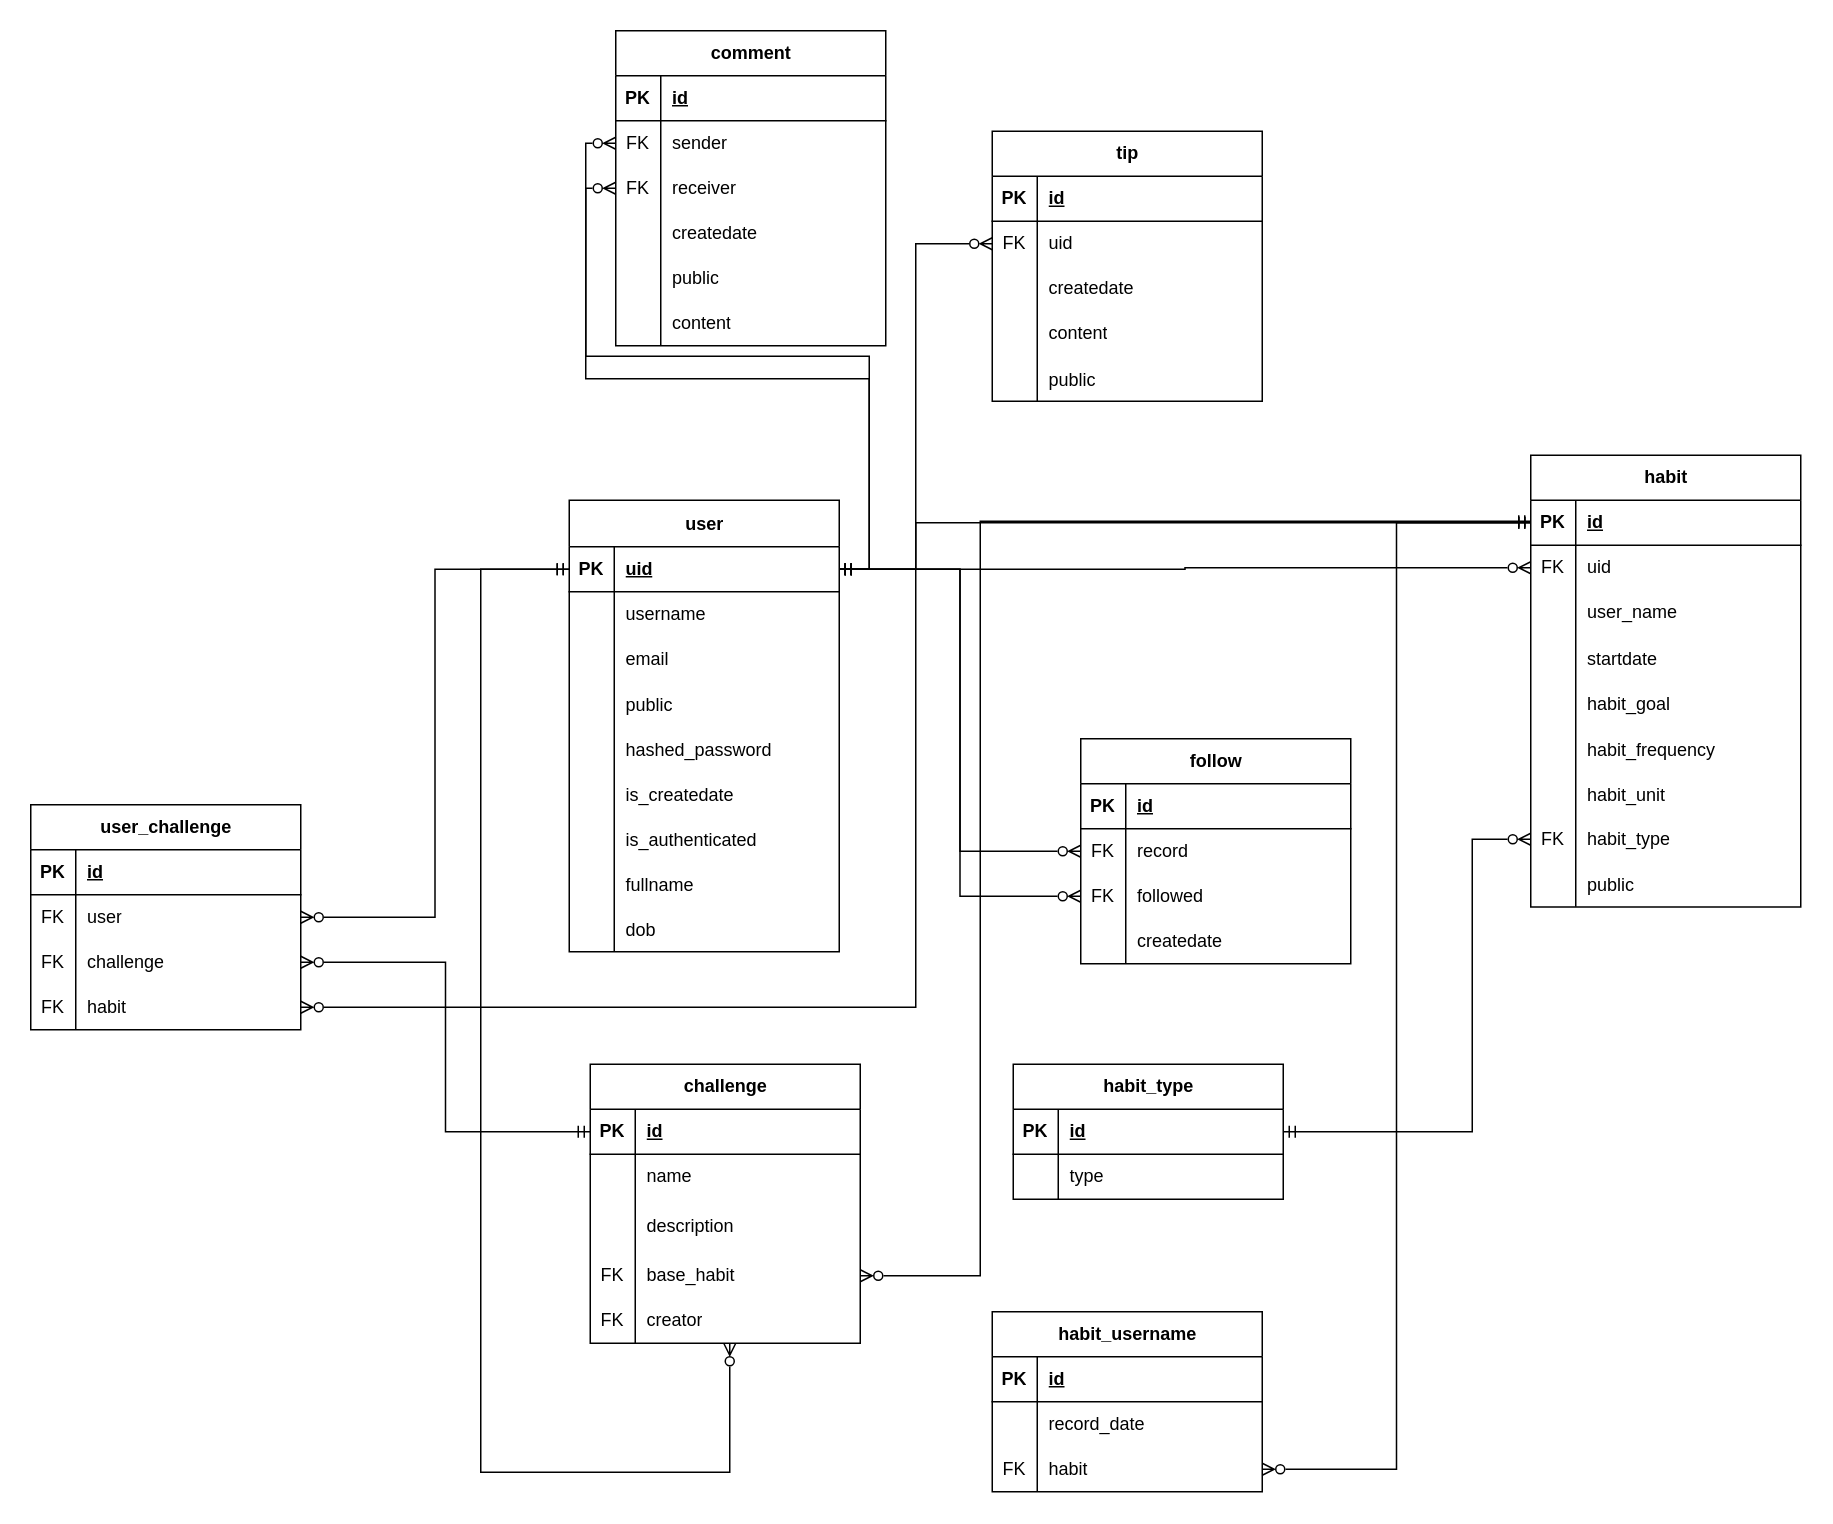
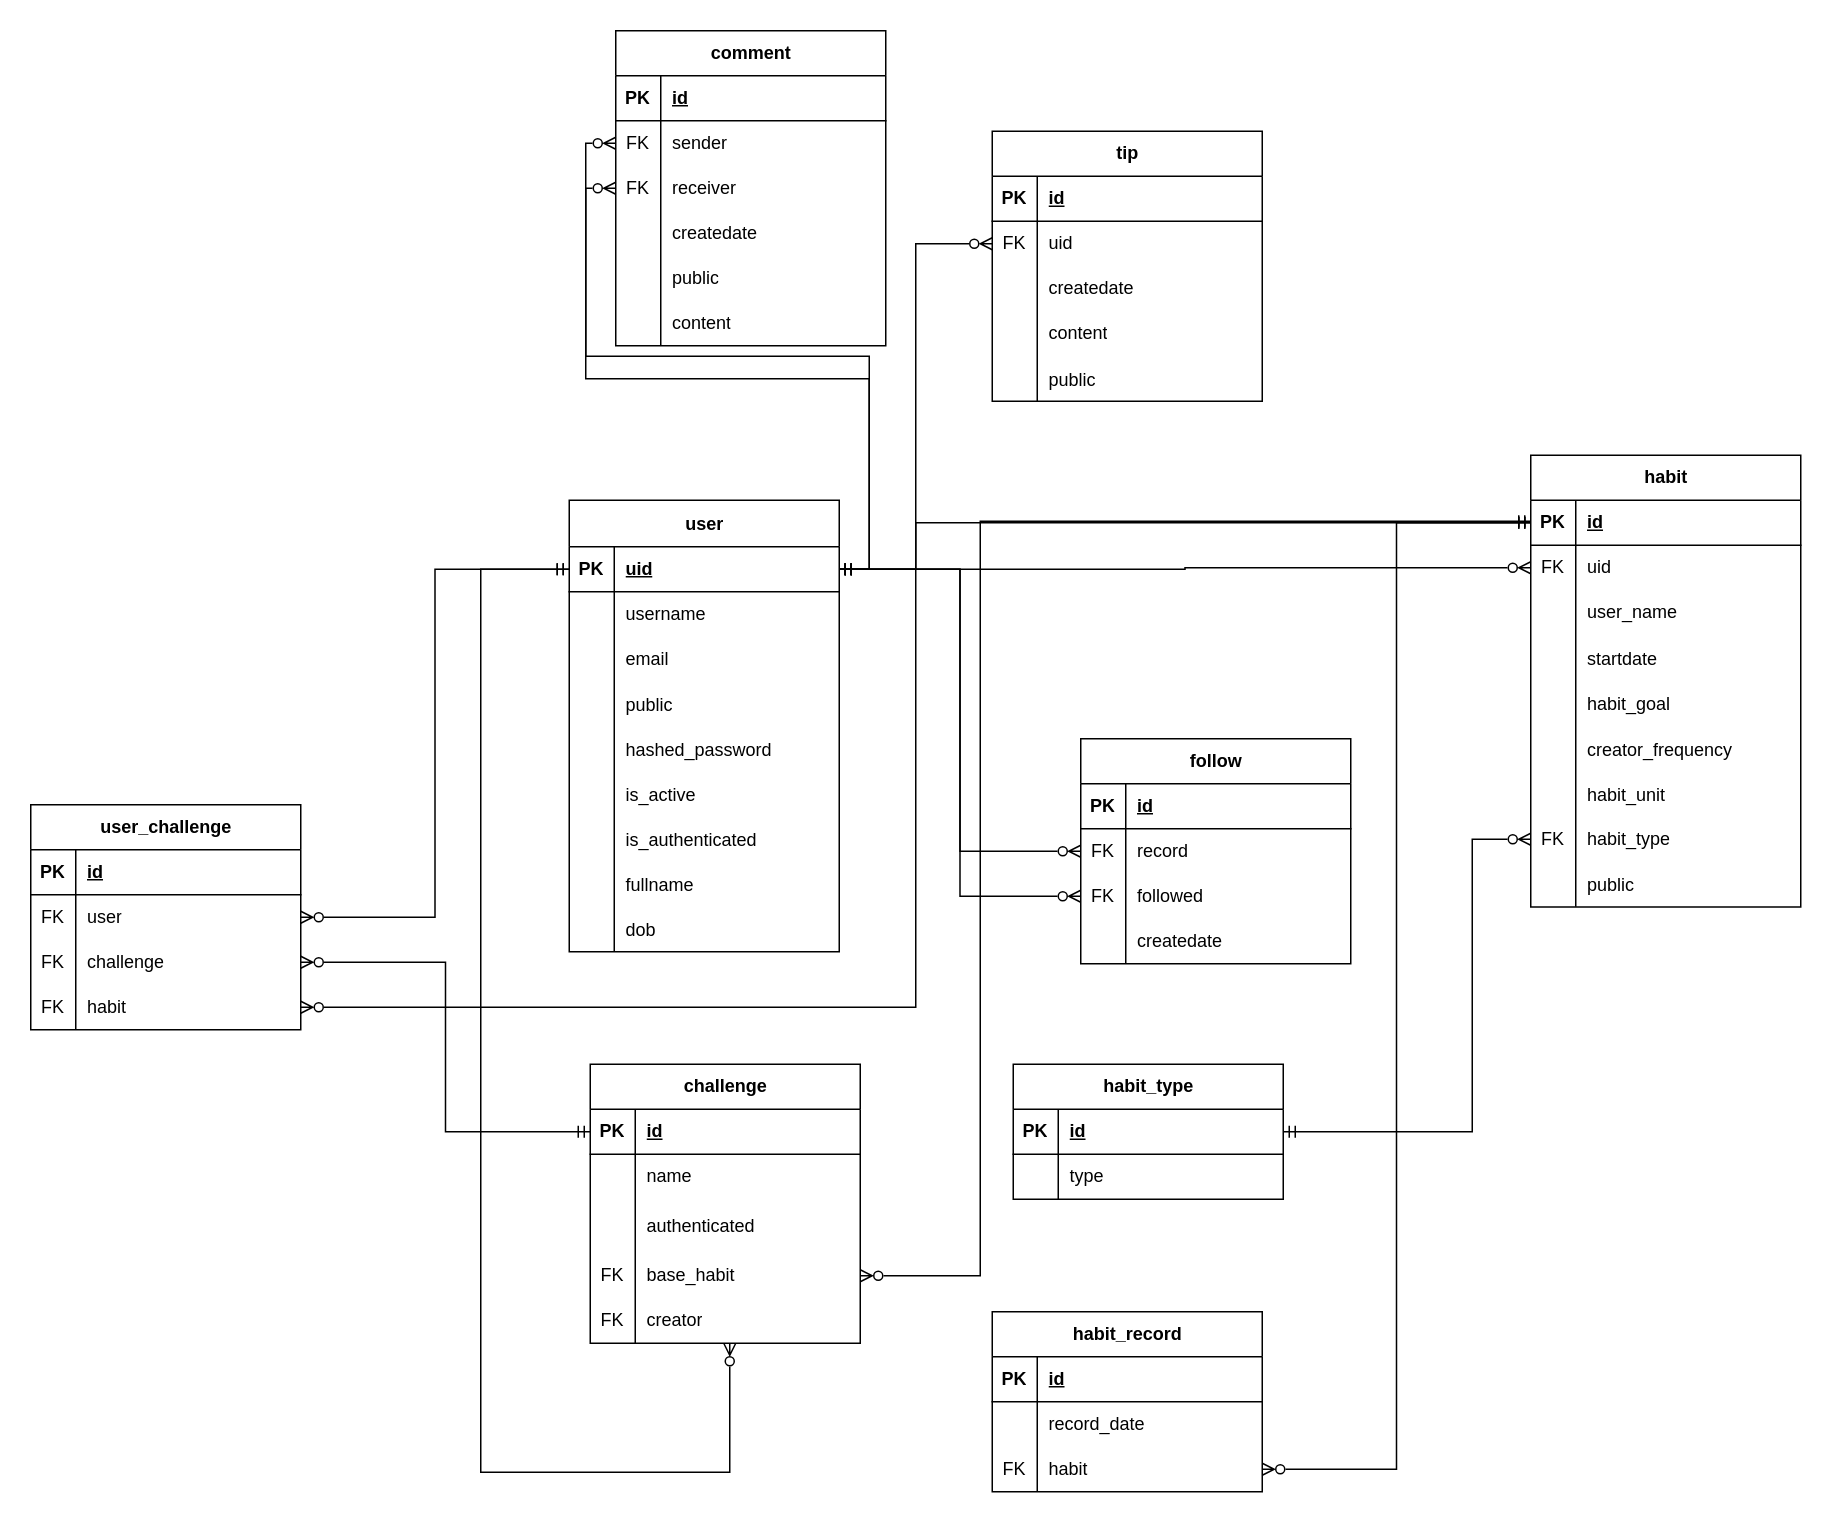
node "habit_frequency": label "habit_frequency" -> "creator_frequency"
node "is_createdate": label "is_createdate" -> "is_active"
node "description": label "description" -> "authenticated"
node "habit_username": label "habit_username" -> "habit_record"
